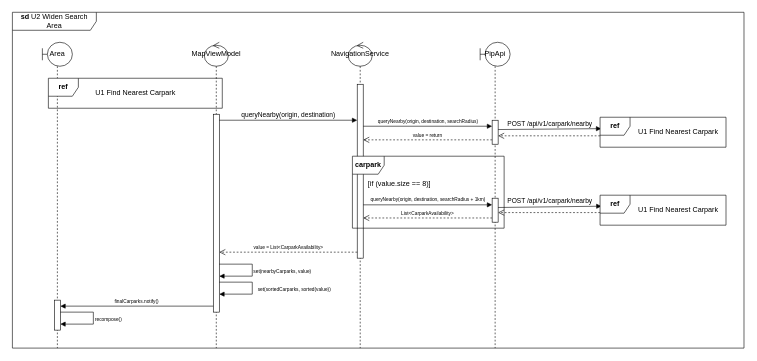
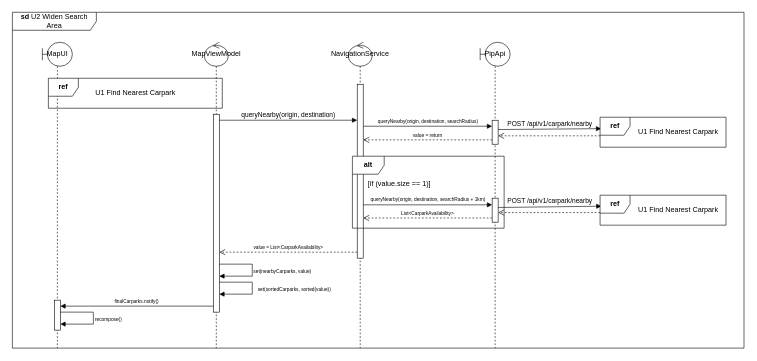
node "Area": label "Area" -> "MapUI"
node "carpark": label "carpark" -> "alt"
node "[if (value.size == 8)]": label "[if (value.size == 8)]" -> "[if (value.size == 1)]"
